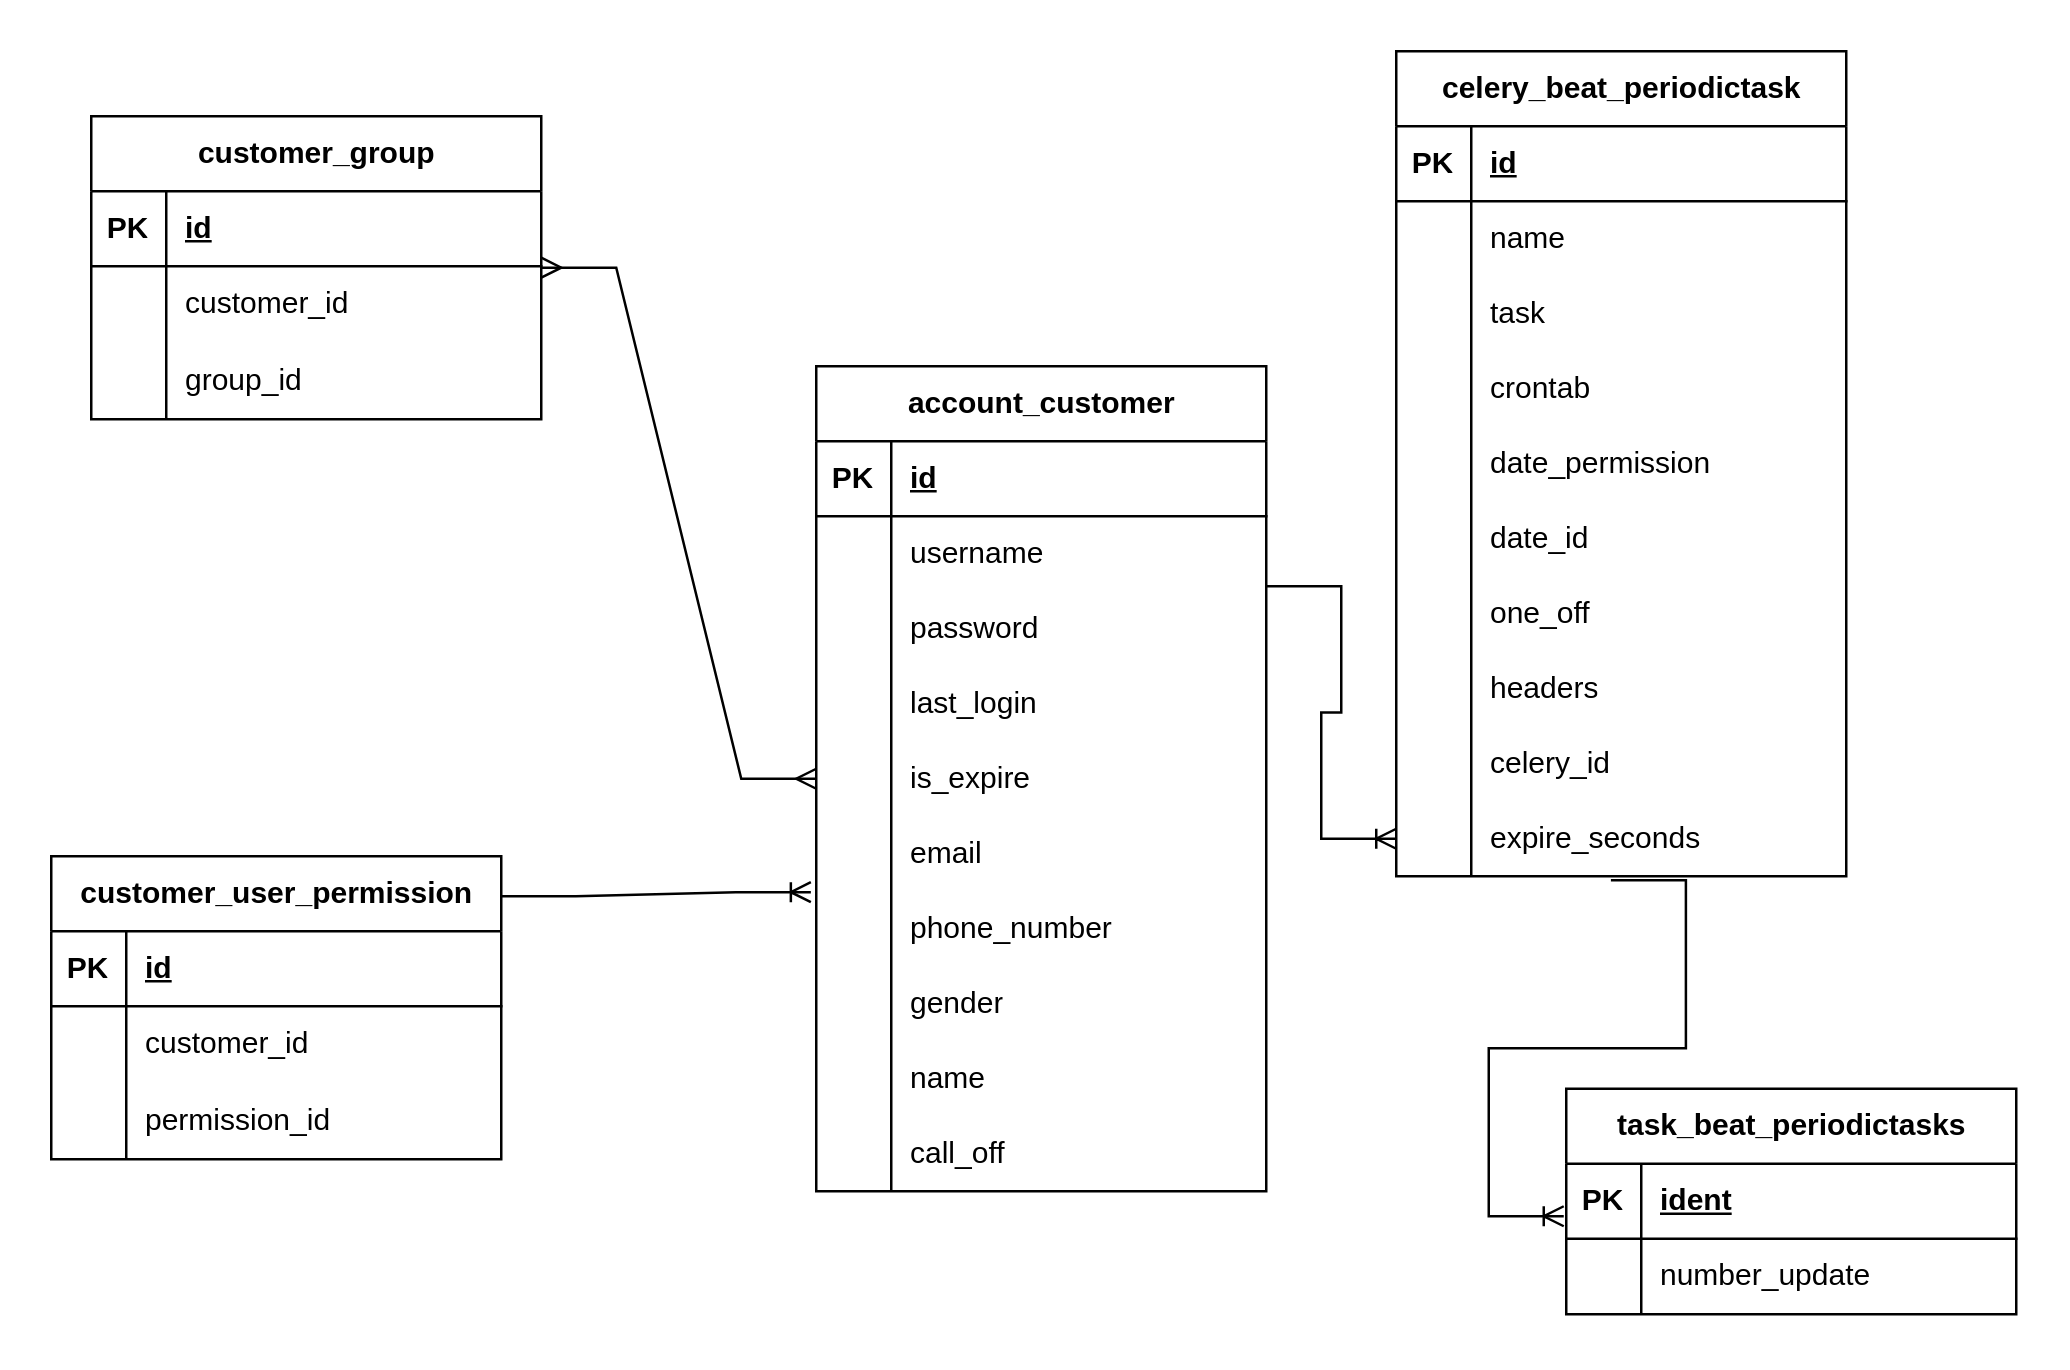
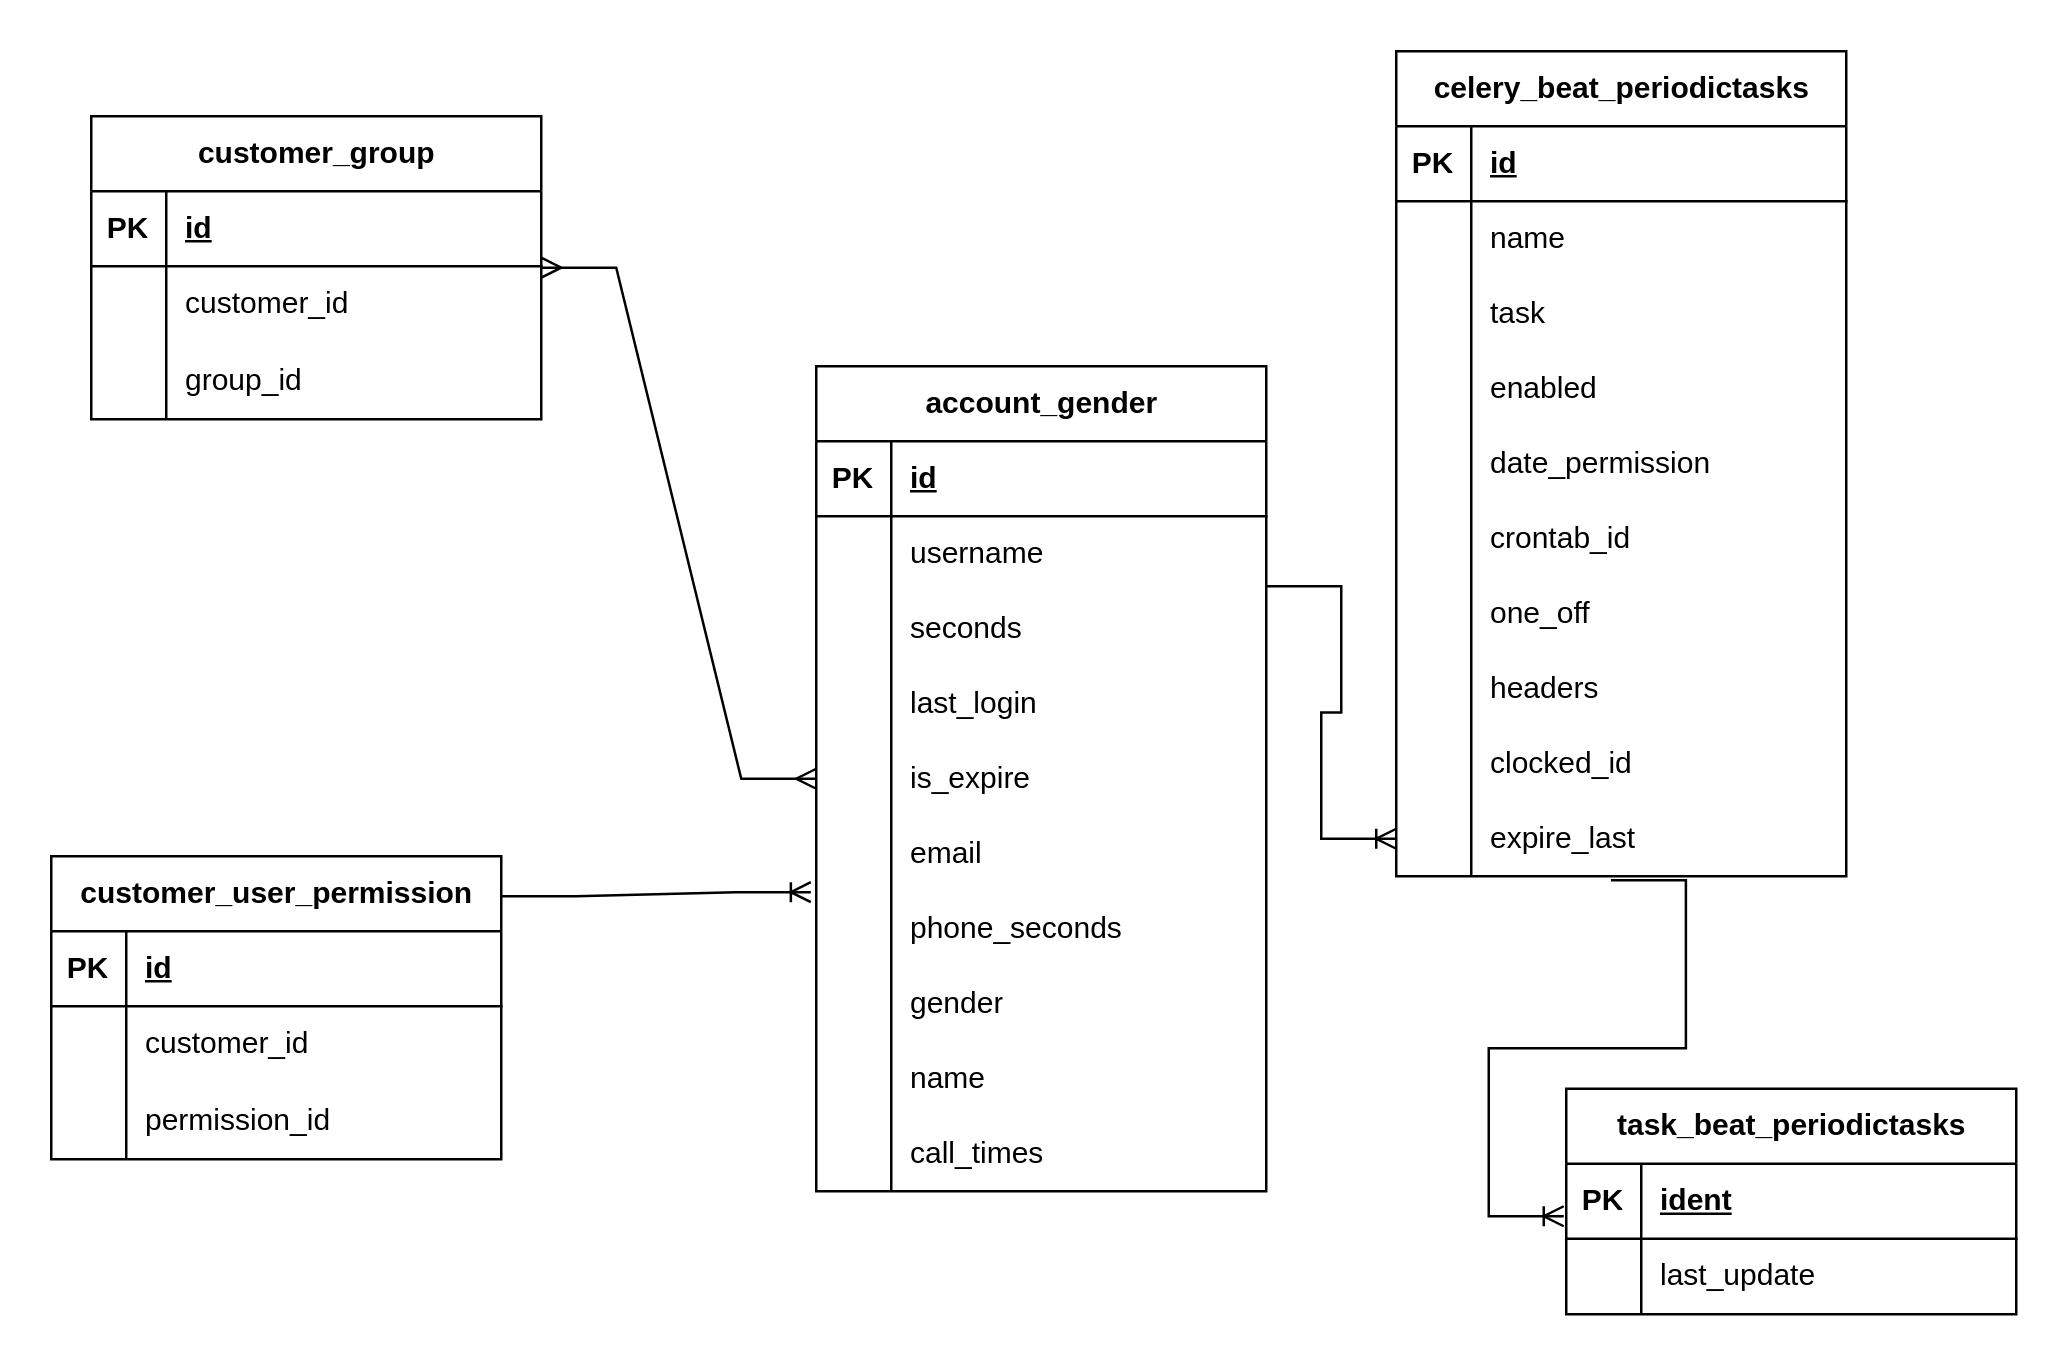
node "celery_beat_periodictask": label "celery_beat_periodictask" -> "celery_beat_periodictasks"
node "crontab": label "crontab" -> "enabled"
node "account_customer": label "account_customer" -> "account_gender"
node "date_id": label "date_id" -> "crontab_id"
node "password": label "password" -> "seconds"
node "celery_id": label "celery_id" -> "clocked_id"
node "expire_seconds": label "expire_seconds" -> "expire_last"
node "phone_number": label "phone_number" -> "phone_seconds"
node "call_off": label "call_off" -> "call_times"
node "number_update": label "number_update" -> "last_update"
